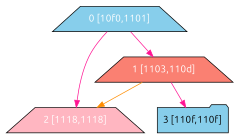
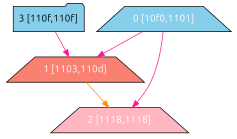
edge "1 [1103,110d]" -> "3 [110f,110f]": reversed
